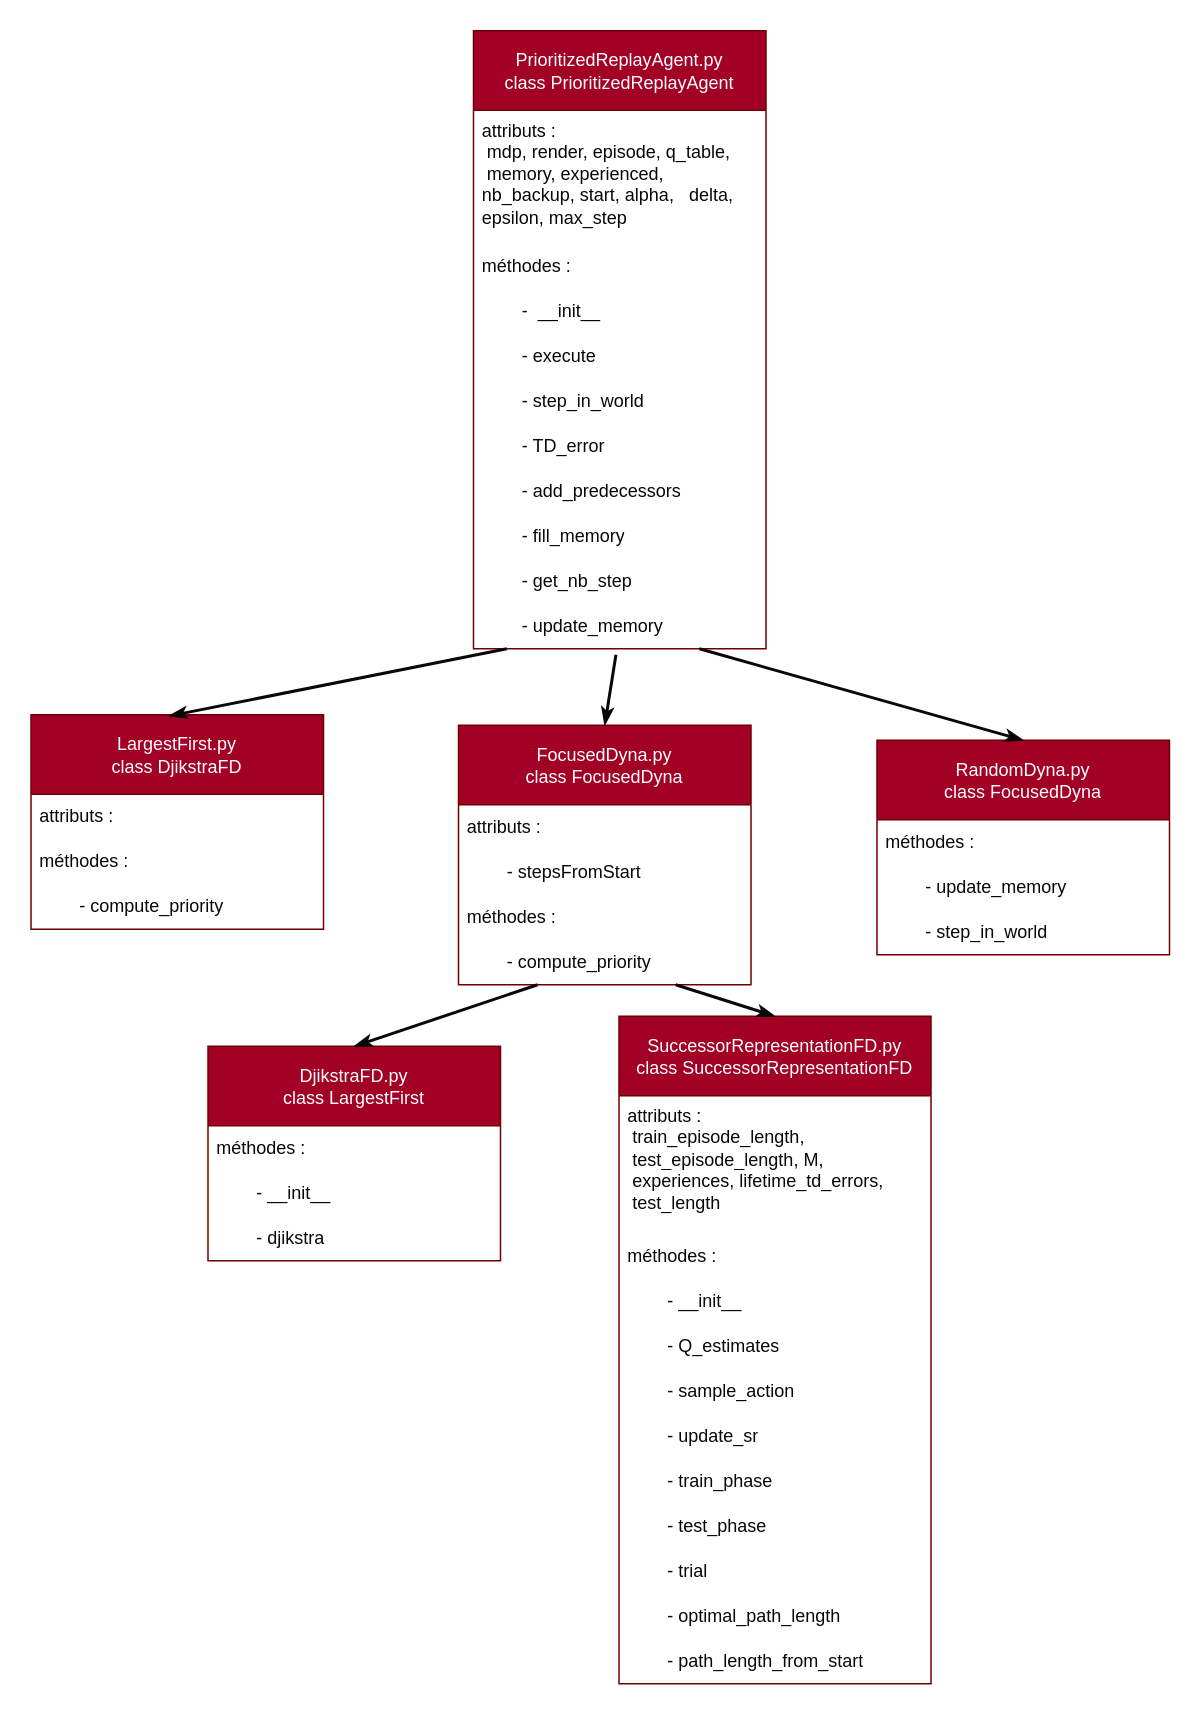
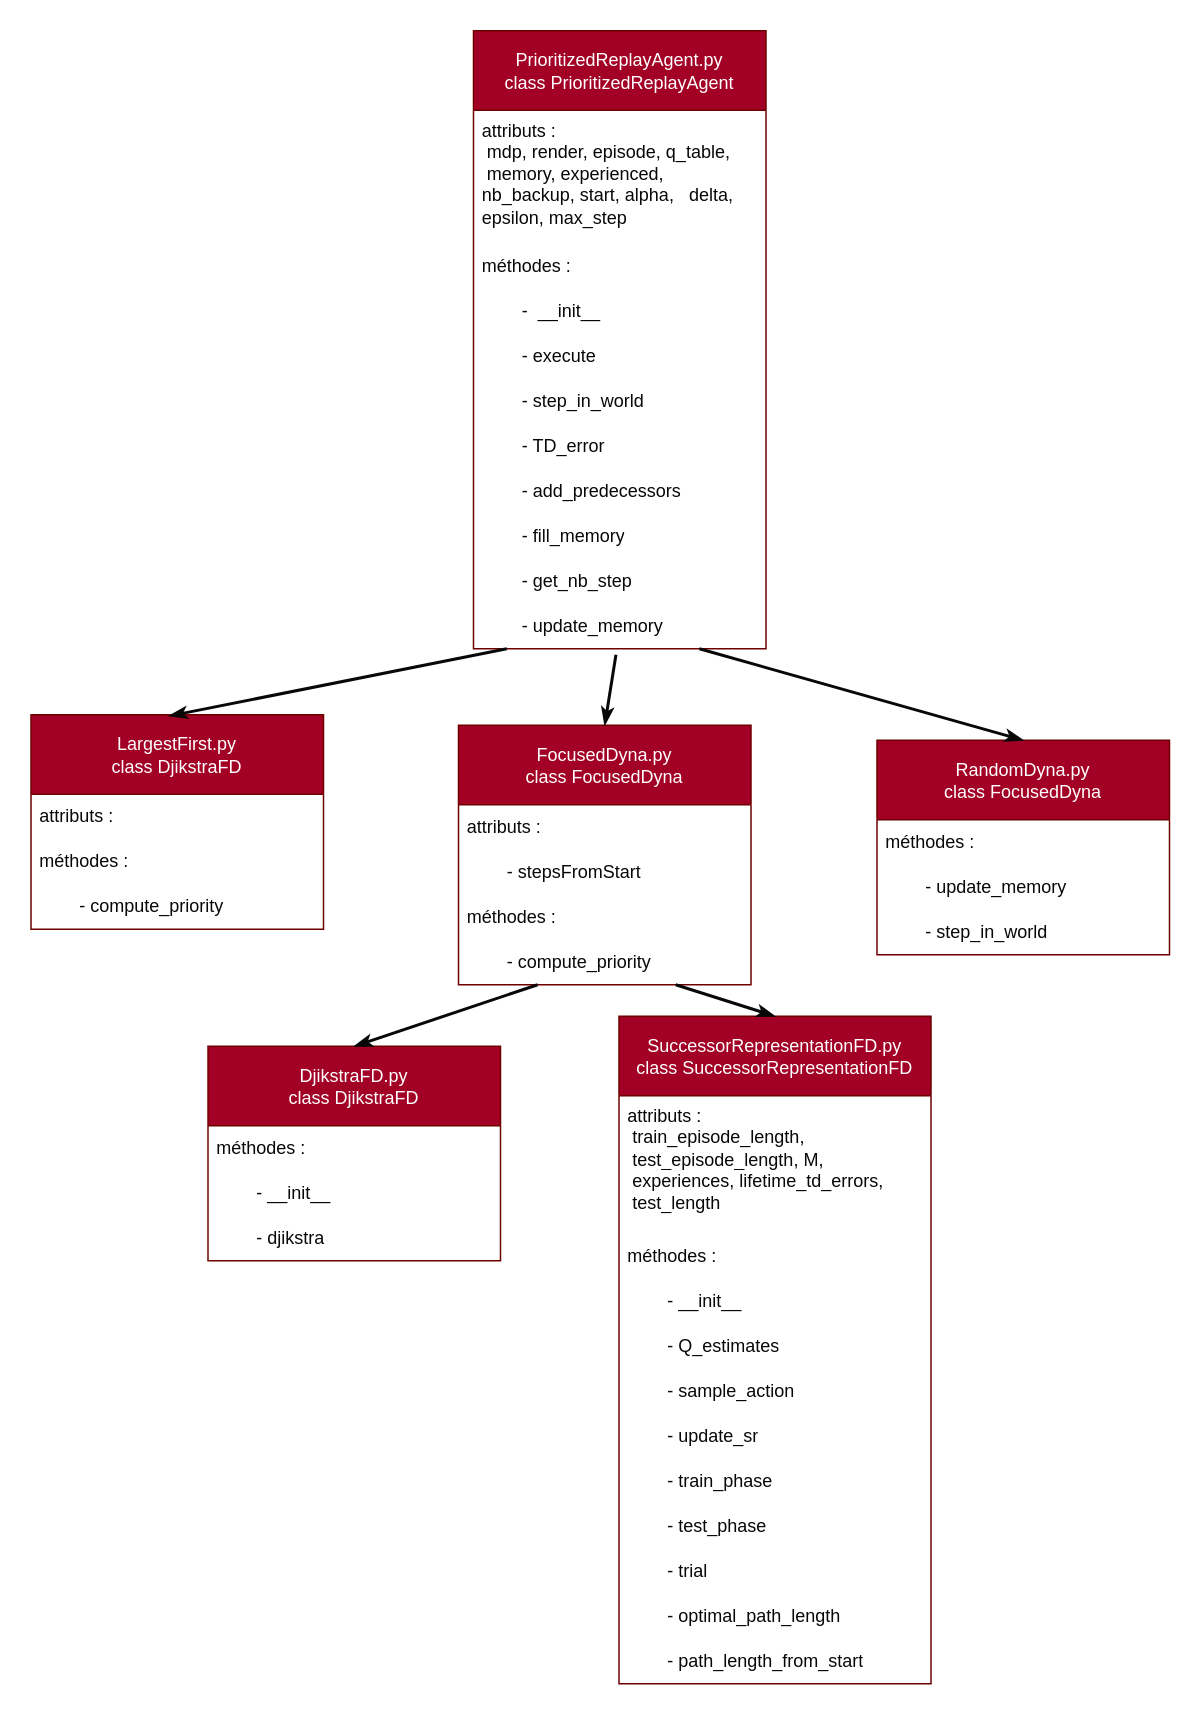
node "DjikstraFD.py class LargestFirst": label "DjikstraFD.py class LargestFirst" -> "DjikstraFD.py class DjikstraFD"
